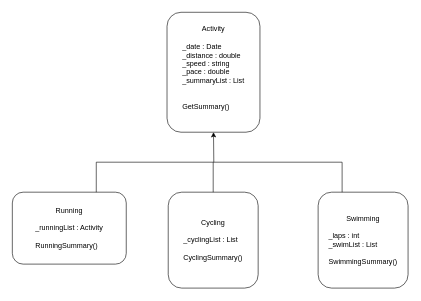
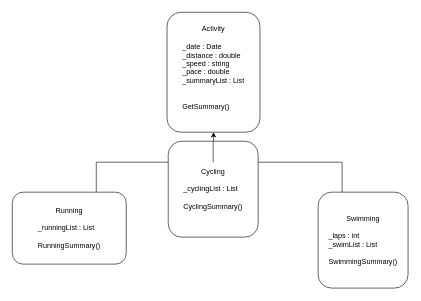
node "Running _runningList : Activity RunningSummary()": label "Running _runningList : Activity RunningSummary()" -> "Running _runningList : List RunningSummary()"
node "Cycling _cyclingList : List CyclingSummary()": moved (213, 240) -> (213, 189)
